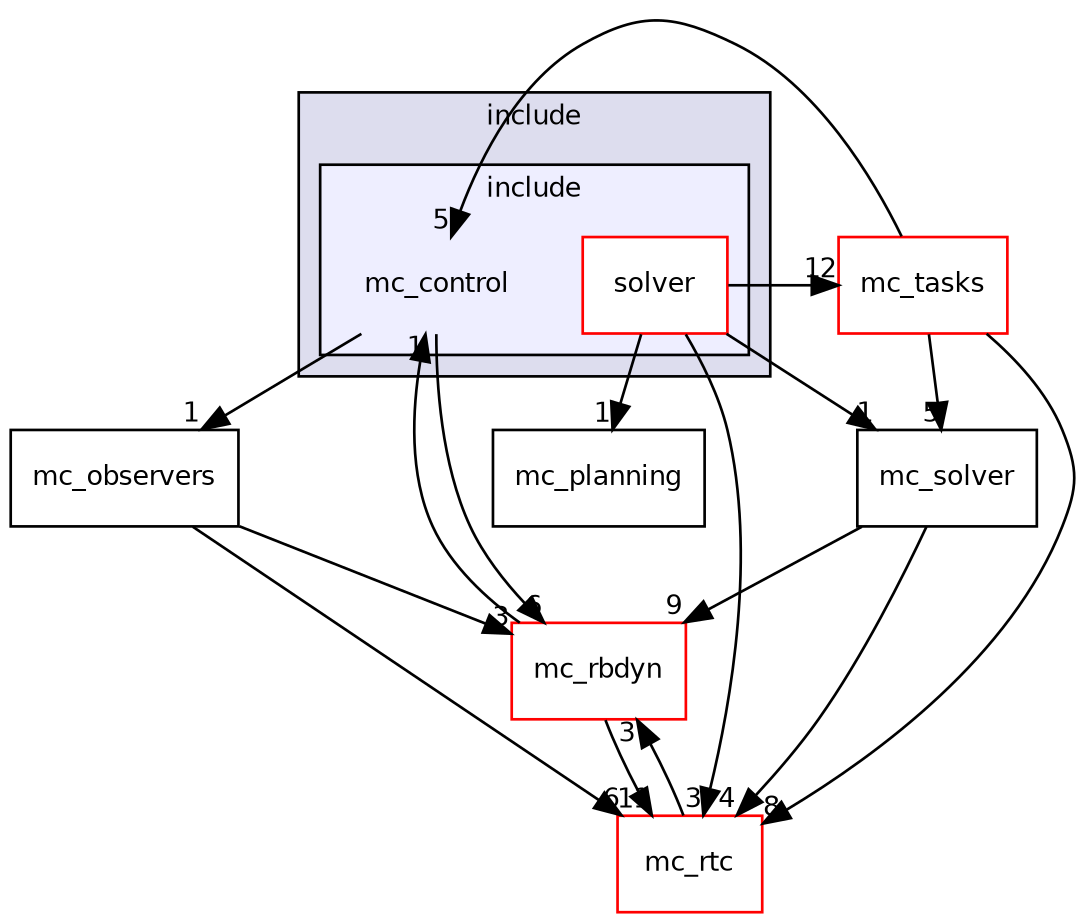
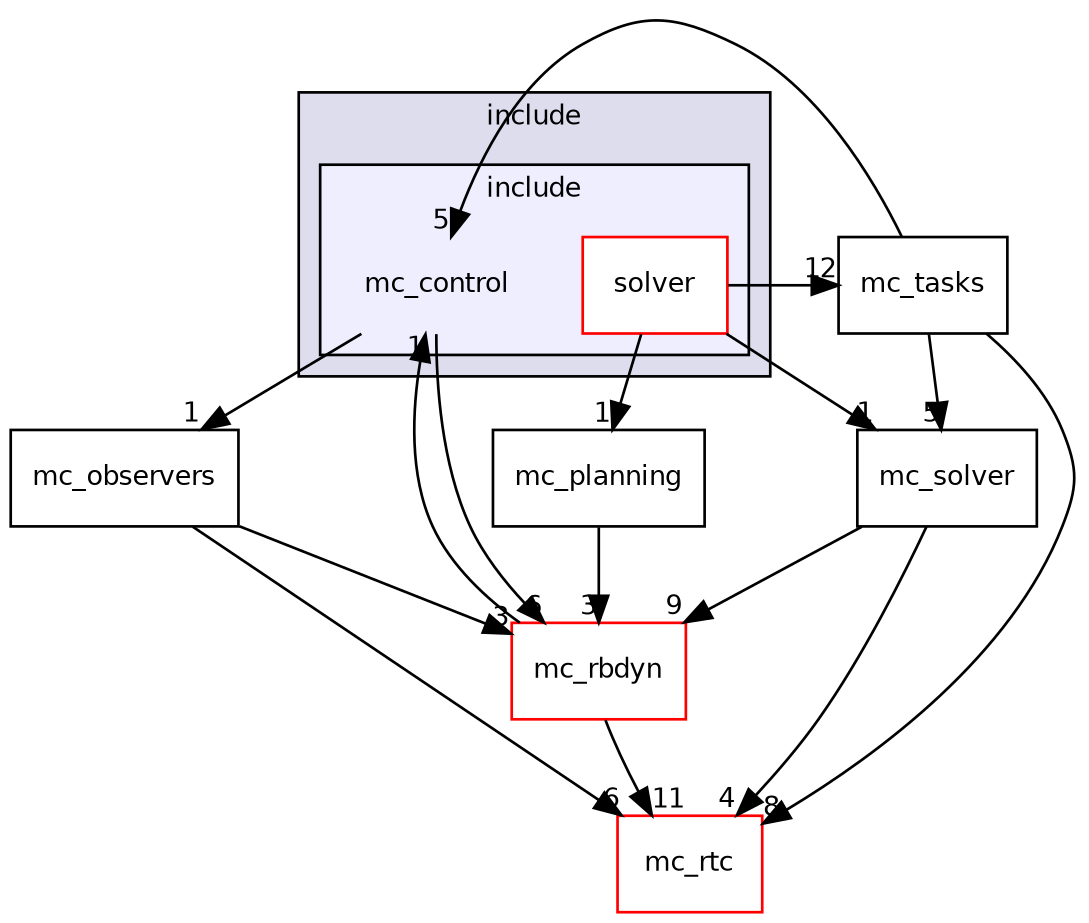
node "mc_tasks": color red -> black
edge "solver" -> "mc_rtc": removed
edge "mc_rtc" -> "mc_rbdyn": now "mc_planning" -> "mc_rbdyn"
